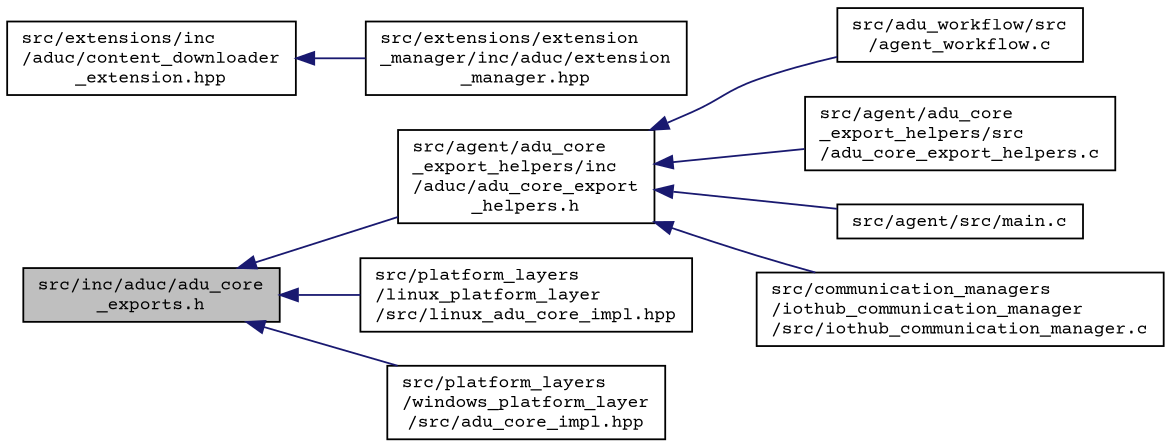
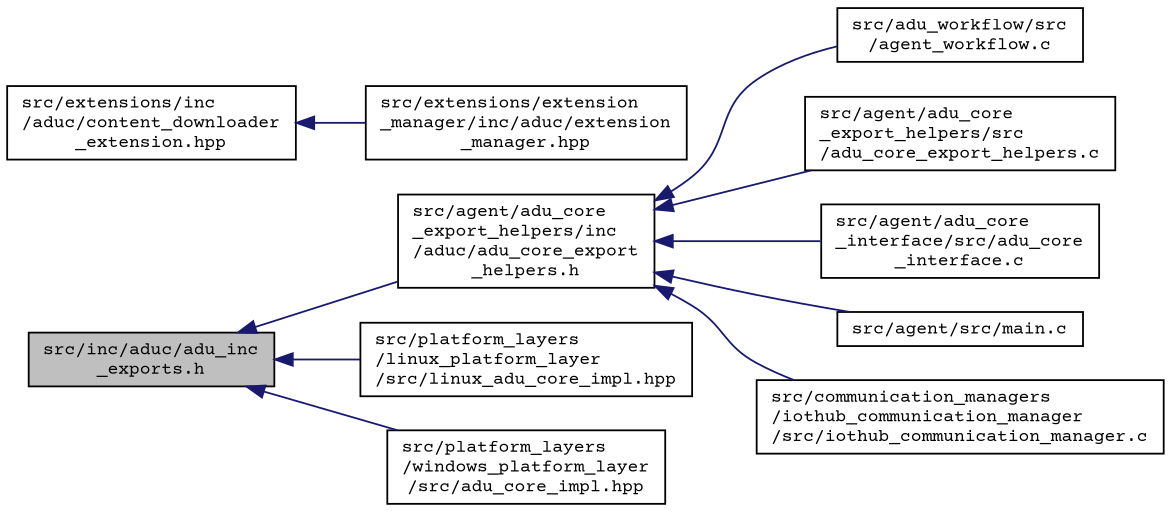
node "src/agent/adu_core _interface/src/adu_core _interface.c": added
node "src/inc/aduc/adu_core _exports.h": label "src/inc/aduc/adu_core _exports.h" -> "src/inc/aduc/adu_inc _exports.h"
